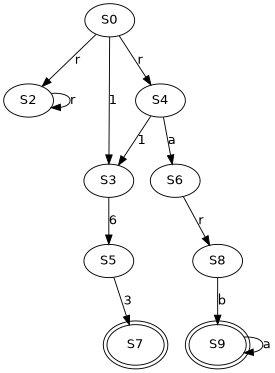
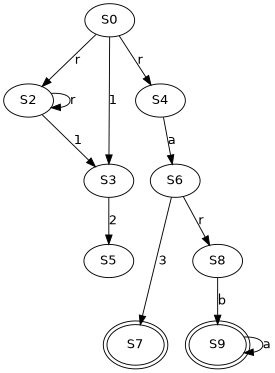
edge "S4" -> "S3": now "S2" -> "S3"
edge "S3" -> "S5": label "6" -> "2"
edge "S5" -> "S7": now "S6" -> "S7"
